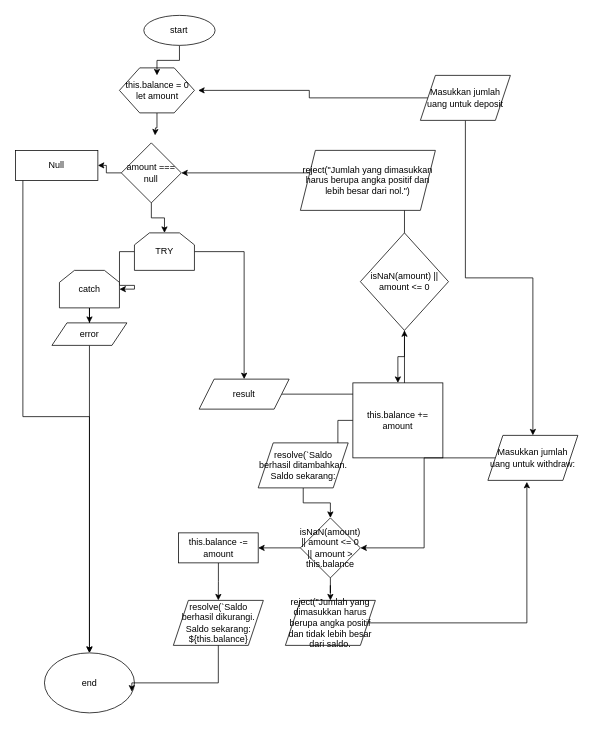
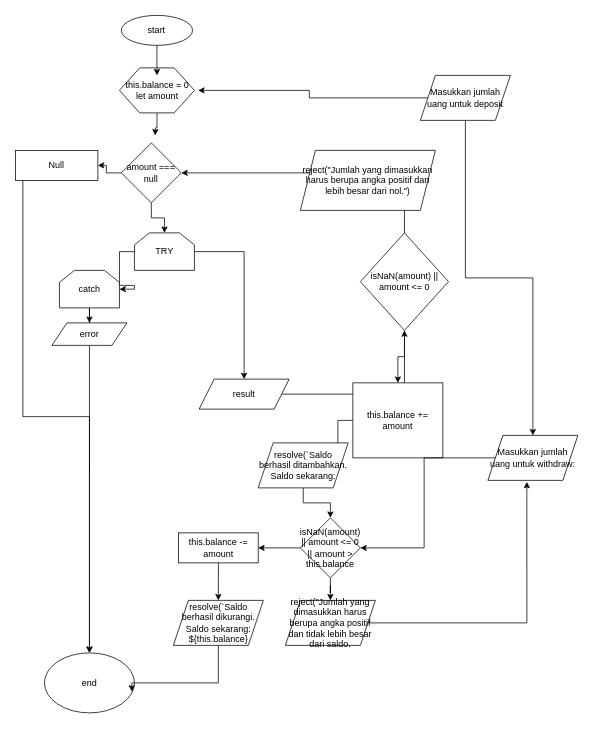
node "start": moved (179, 30) -> (157, 30)
